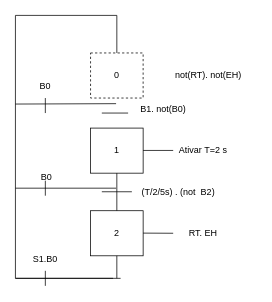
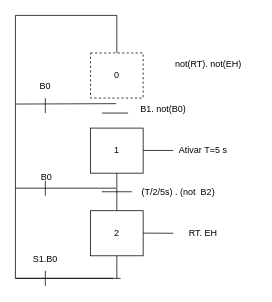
node "not(RT). not(EH)": moved (208, 75) -> (208, 64)
node "Ativar T=2 s": label "Ativar T=2 s" -> "Ativar T=5 s"
